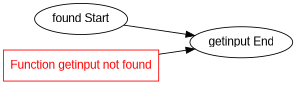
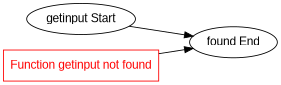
node "found Start": label "found Start" -> "getinput Start"
node "getinput End": label "getinput End" -> "found End"
